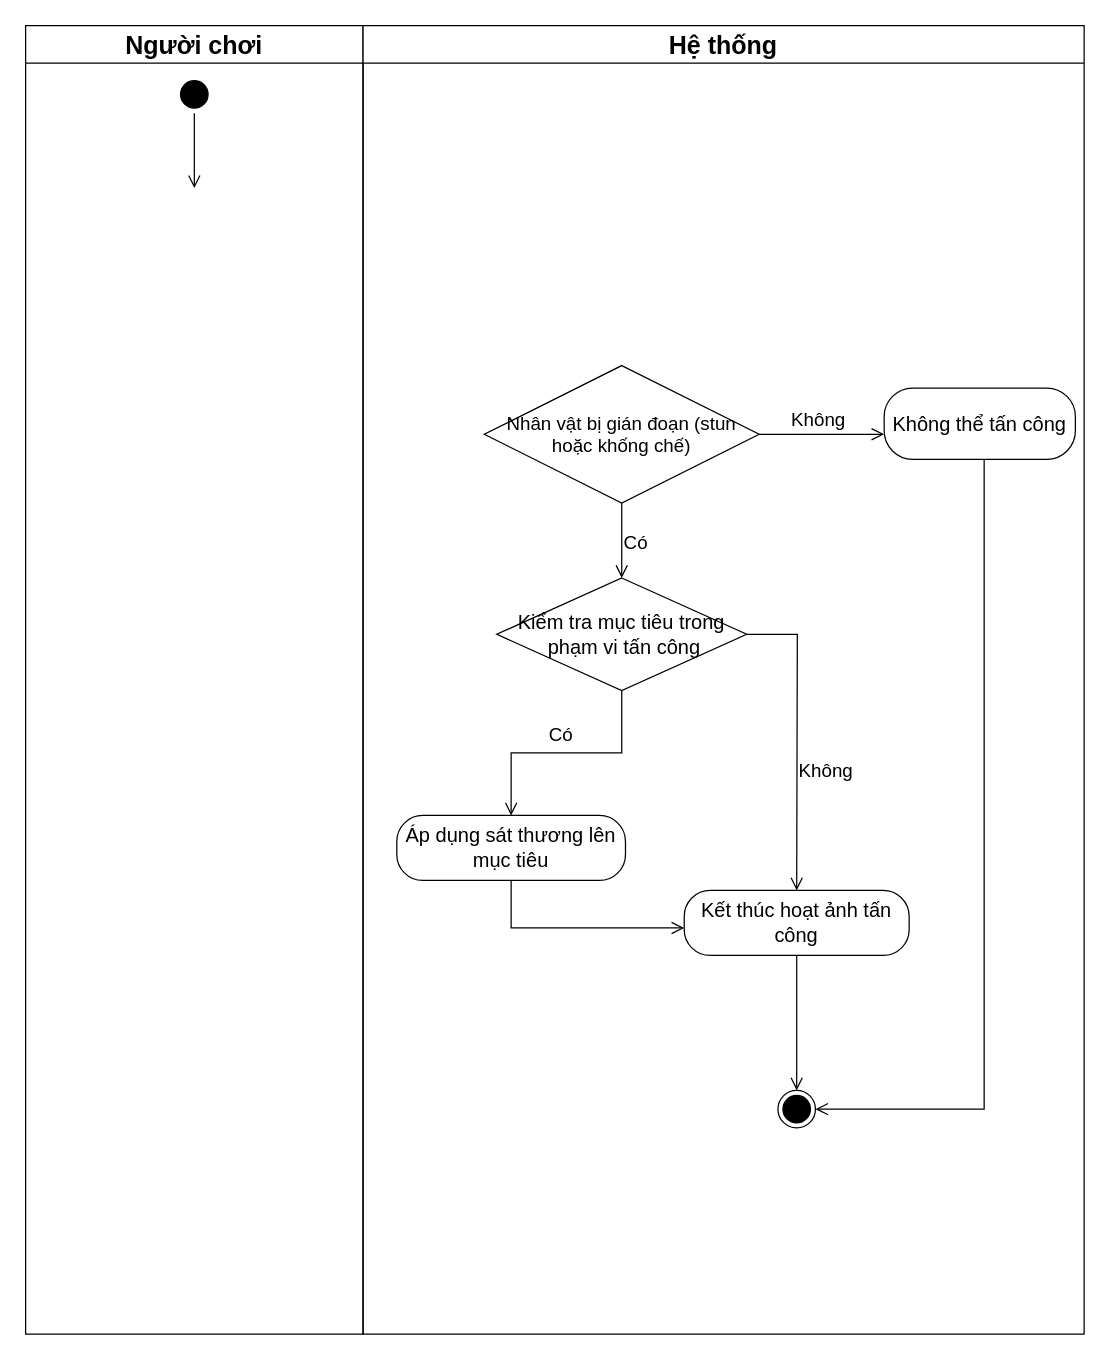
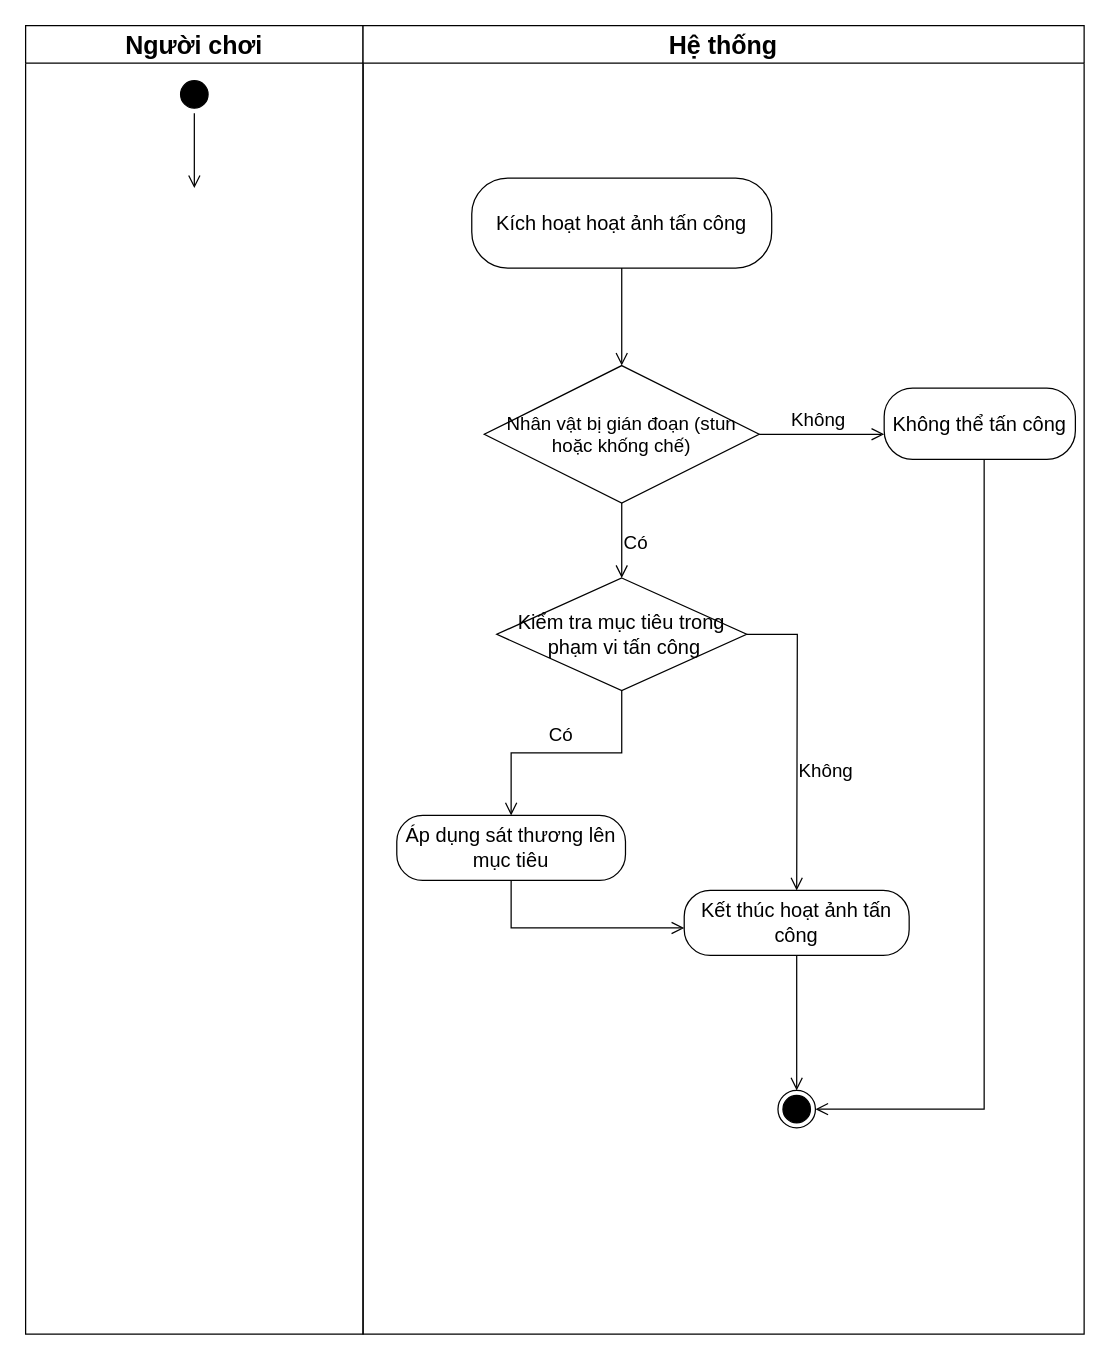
node "Kích hoạt hoạt ảnh tấn công": added
edge "Kích hoạt hoạt ảnh tấn công" -> "Nhân vật bị gián đoạn (stun hoặc khống chế)": added
